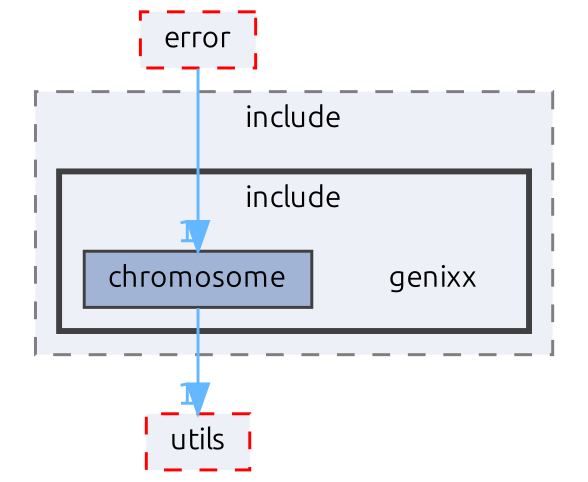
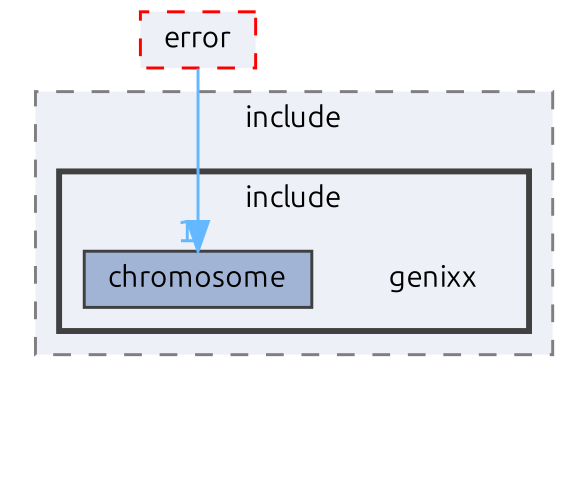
node "utils": removed
